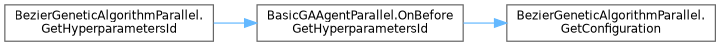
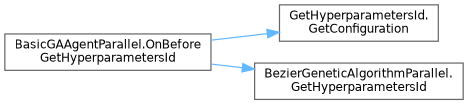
edge "BezierGeneticAlgorithmParallel. GetHyperparametersId" -> "BasicGAAgentParallel.OnBefore GetHyperparametersId": reversed
node "BezierGeneticAlgorithmParallel. GetConfiguration": label "BezierGeneticAlgorithmParallel. GetConfiguration" -> "GetHyperparametersId. GetConfiguration"
